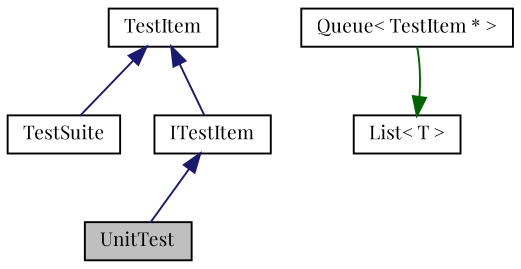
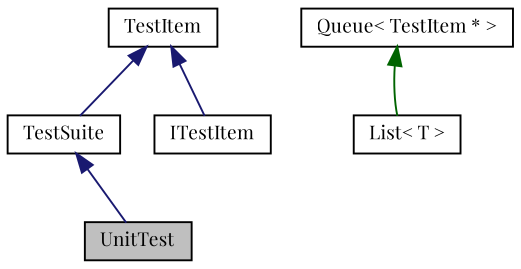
edge "Queue< TestItem * >" -> "List< T >": reversed
edge "UnitTest" -> "ITestItem": now "UnitTest" -> "TestSuite"
